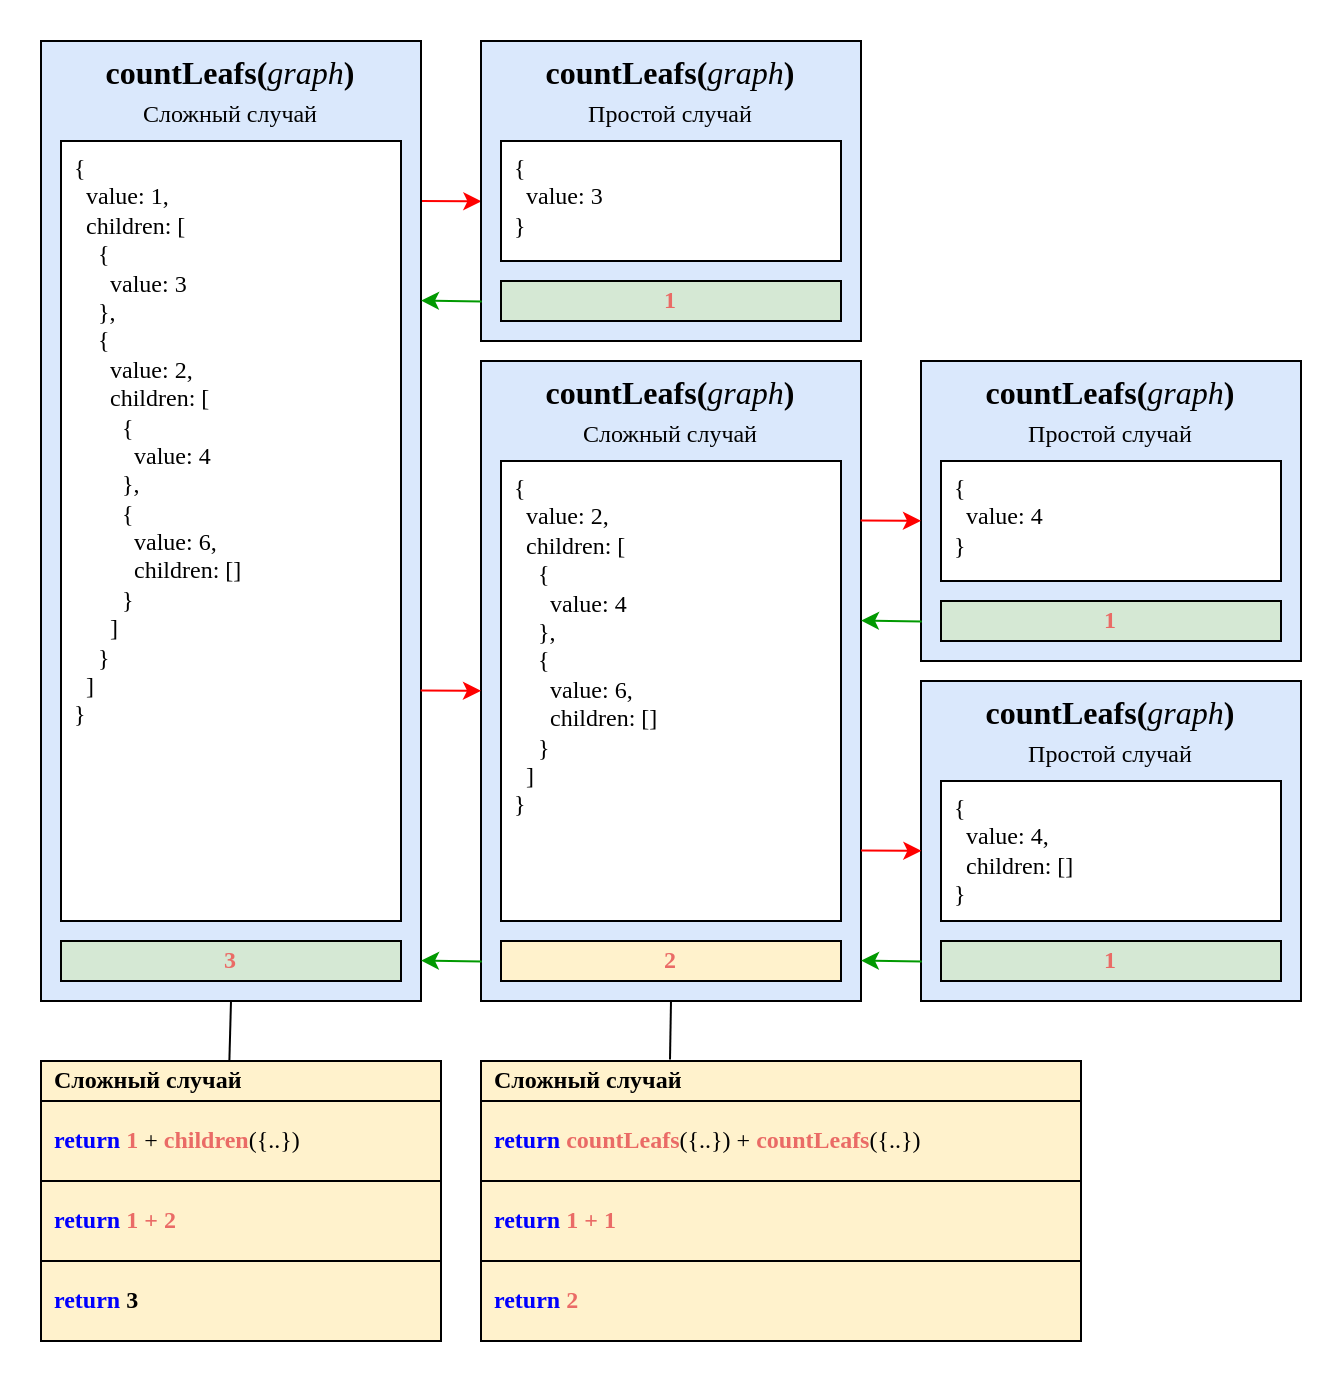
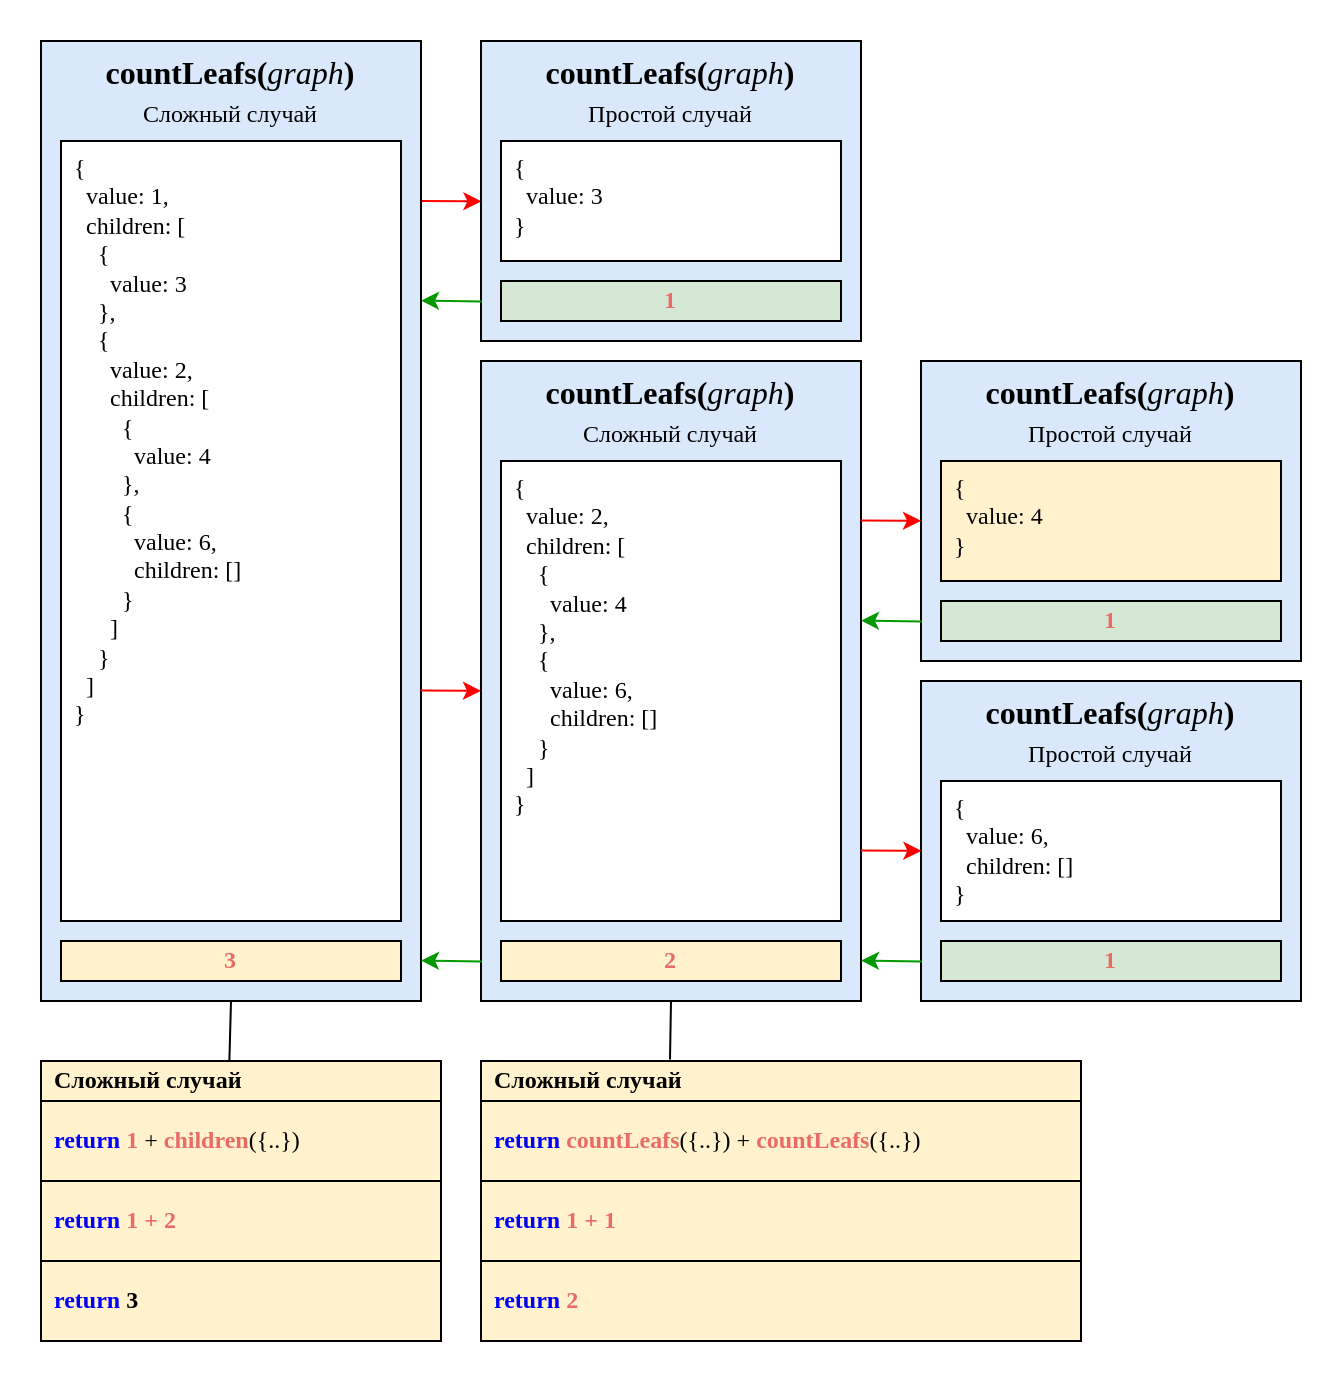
node "{ value: 4 }": fillcolor #ffffff -> #fff2cc
node "{ value: 4, children: [] }": label "{ value: 4, children: [] }" -> "{ value: 6, children: [] }"
node "3": fillcolor #d5e8d4 -> #fff2cc
